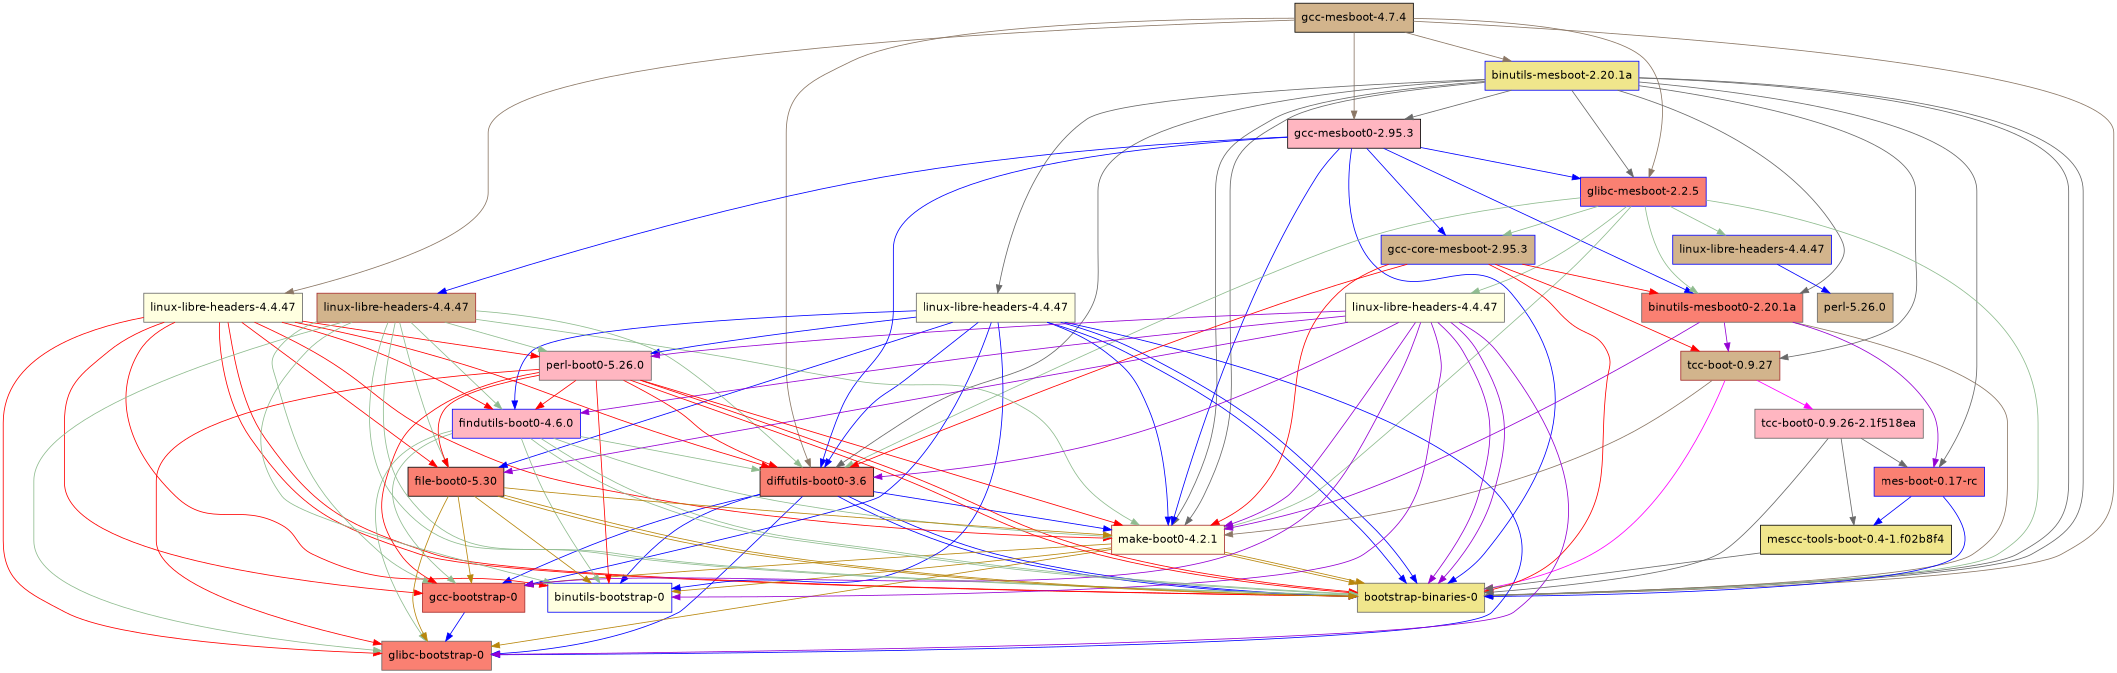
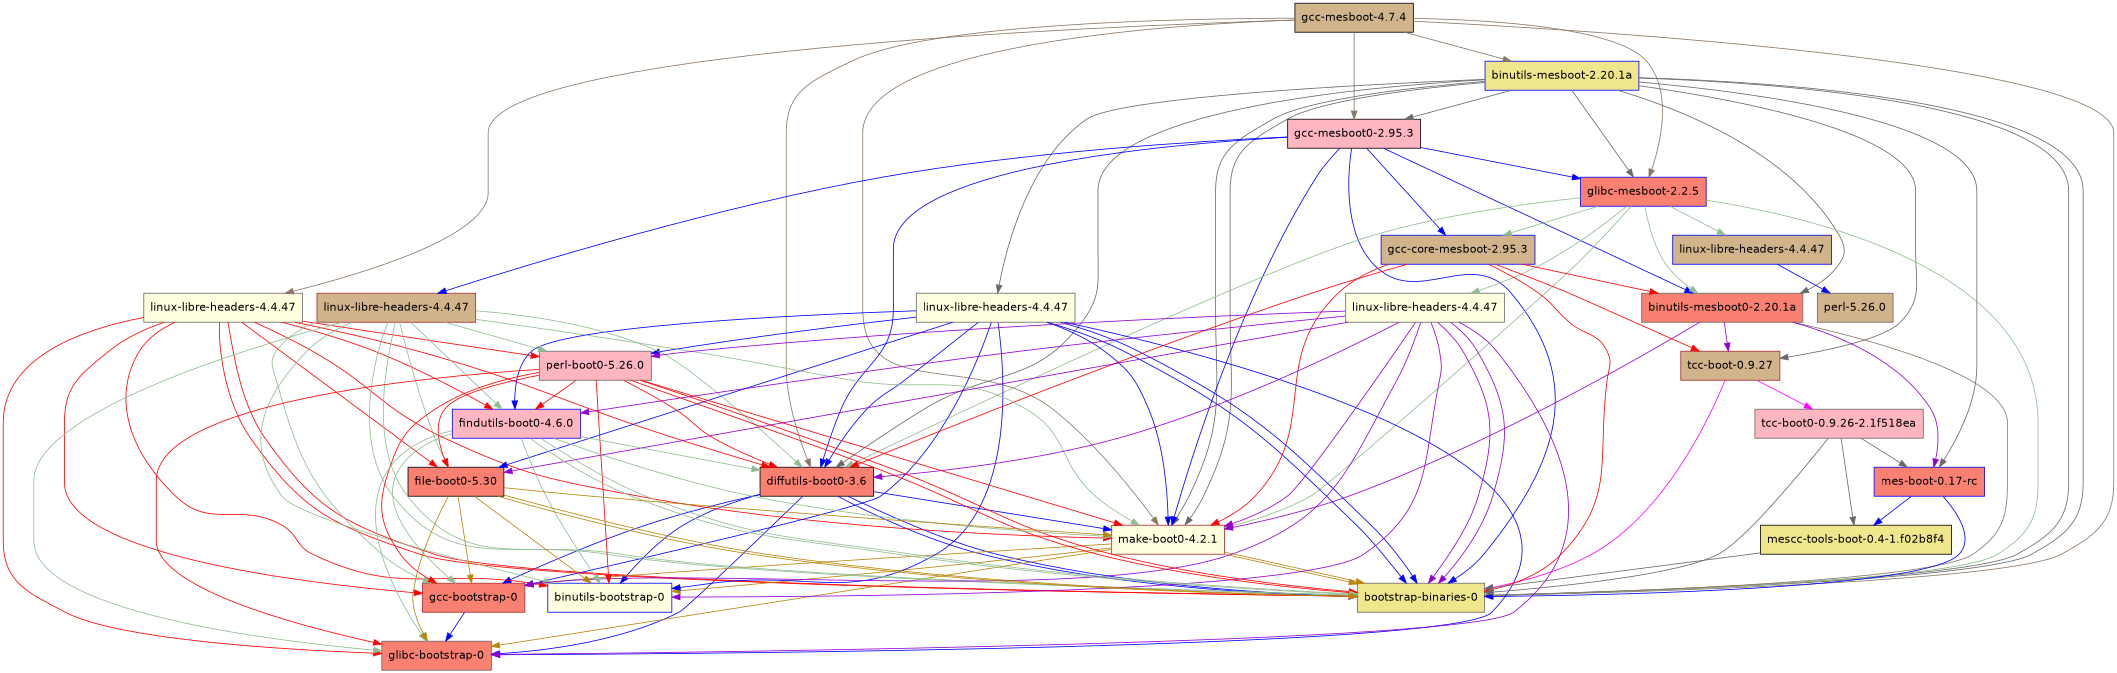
edge "tcc-boot-0.9.27" -> "make-boot0-4.2.1": now "gcc-mesboot-4.7.4" -> "make-boot0-4.2.1"
